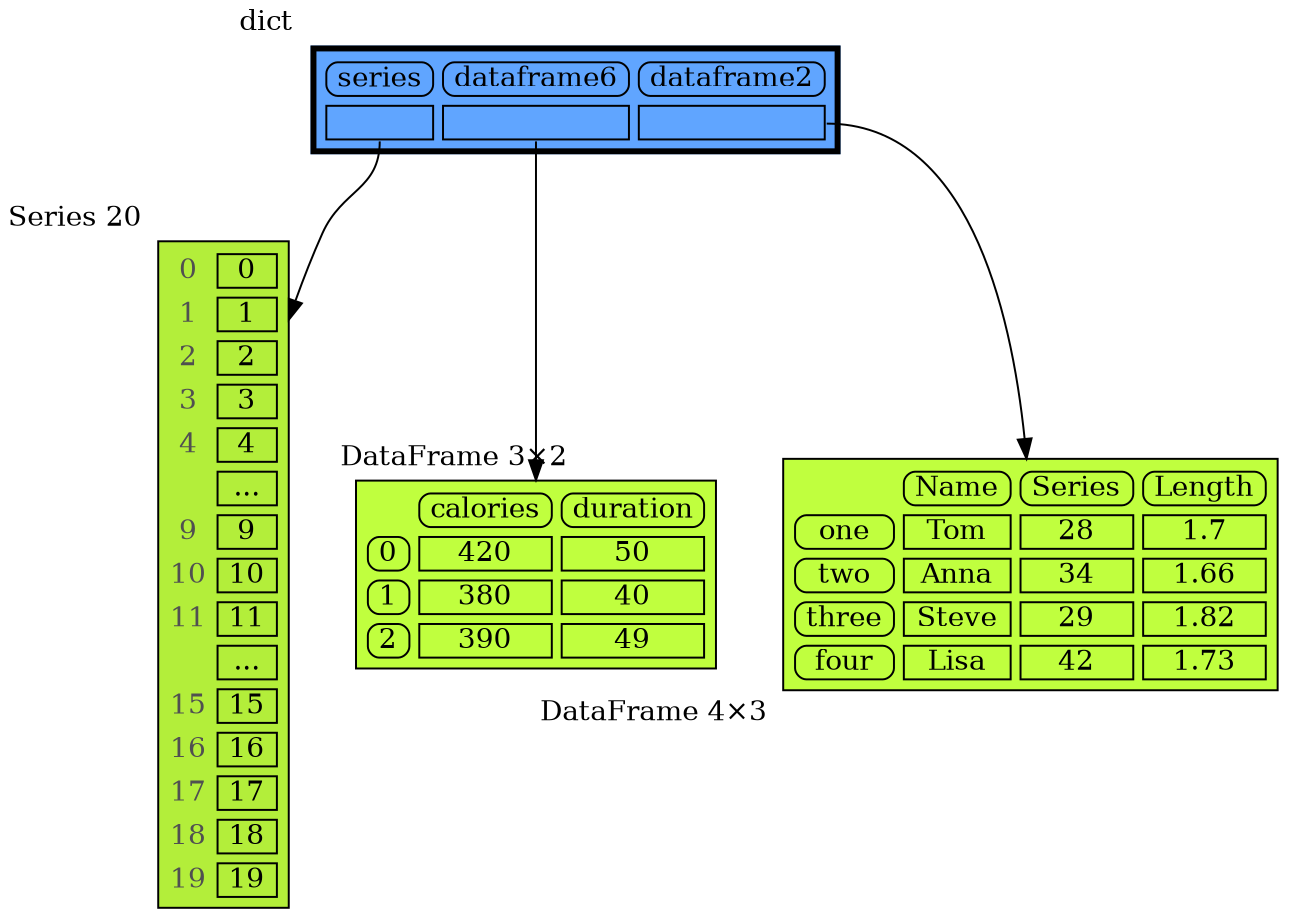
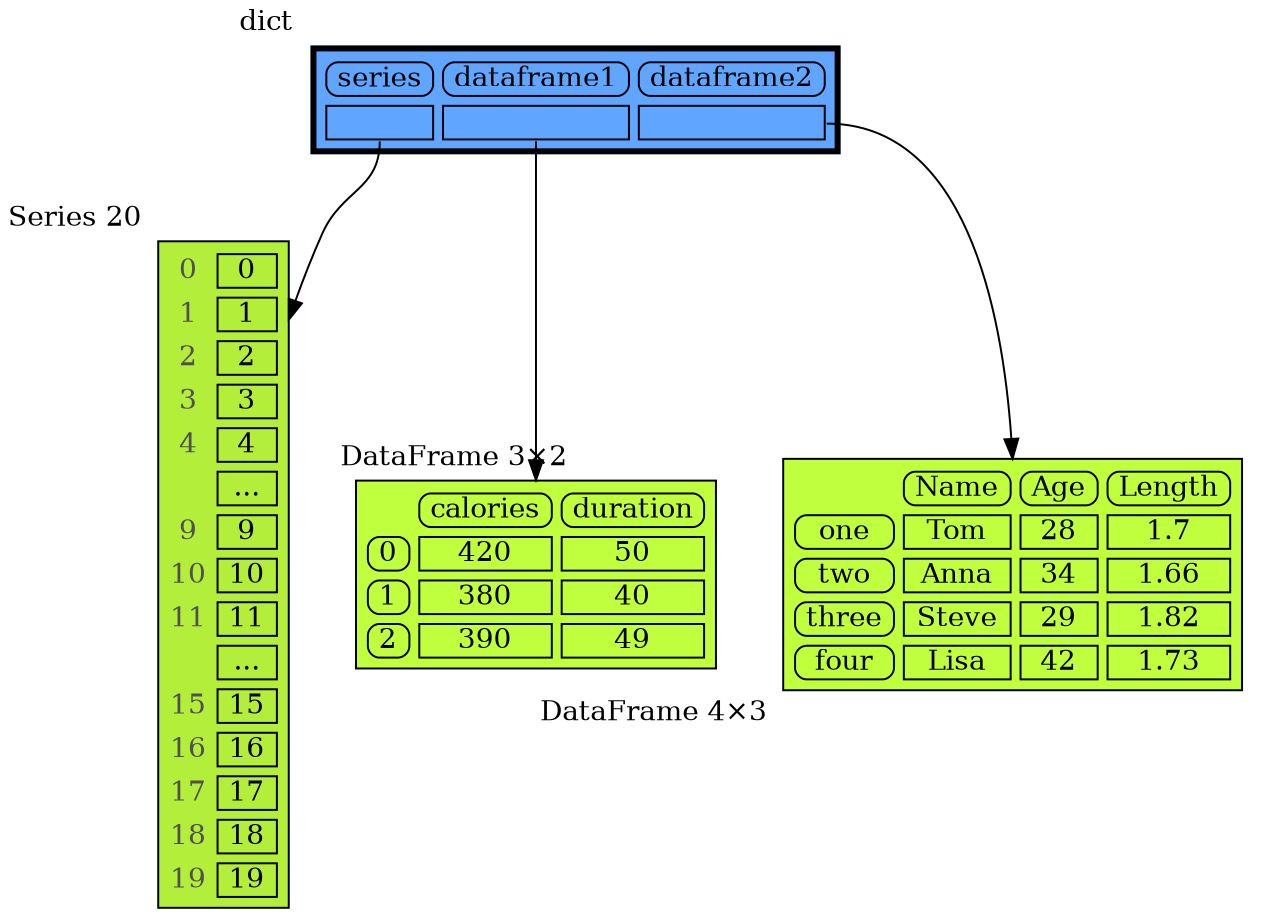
node "series": text "dataframe6" -> "dataframe1"
node "Name": text "Series" -> "Age"
